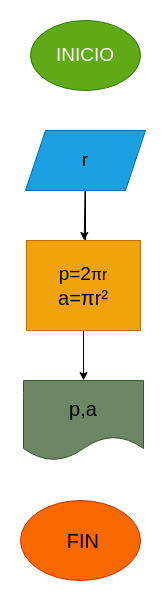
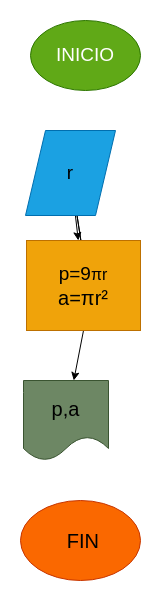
node "r": size 120x60 -> 90x85
node "p=2πr a=πr²": label "p=2πr a=πr²" -> "p=9πr a=πr²"
node "p,a": size 120x80 -> 85x80
